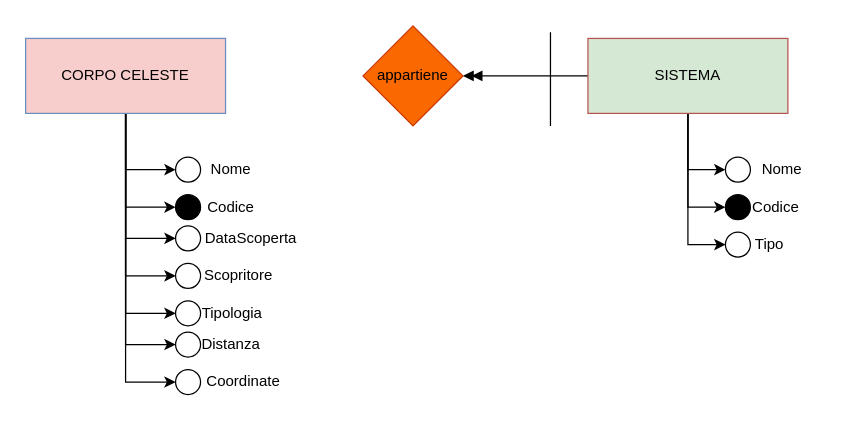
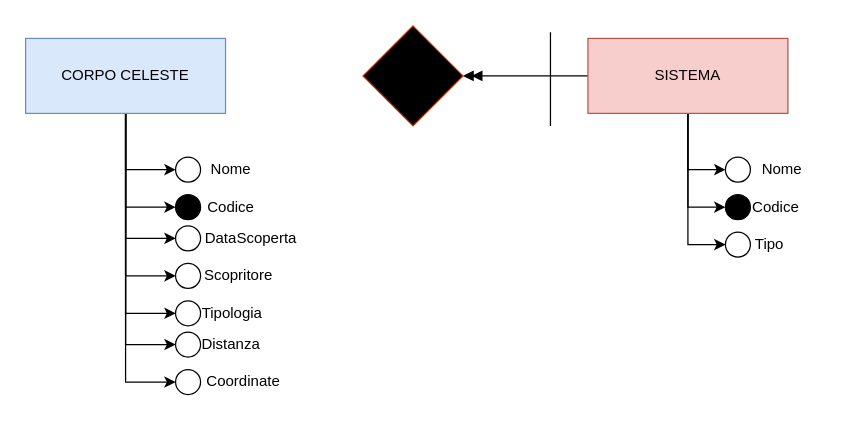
node "CORPO CELESTE": fillcolor #f8cecc -> #dae8fc
node "appartiene": fillcolor #fa6800 -> #000000
node "SISTEMA": fillcolor #d5e8d4 -> #f8cecc
